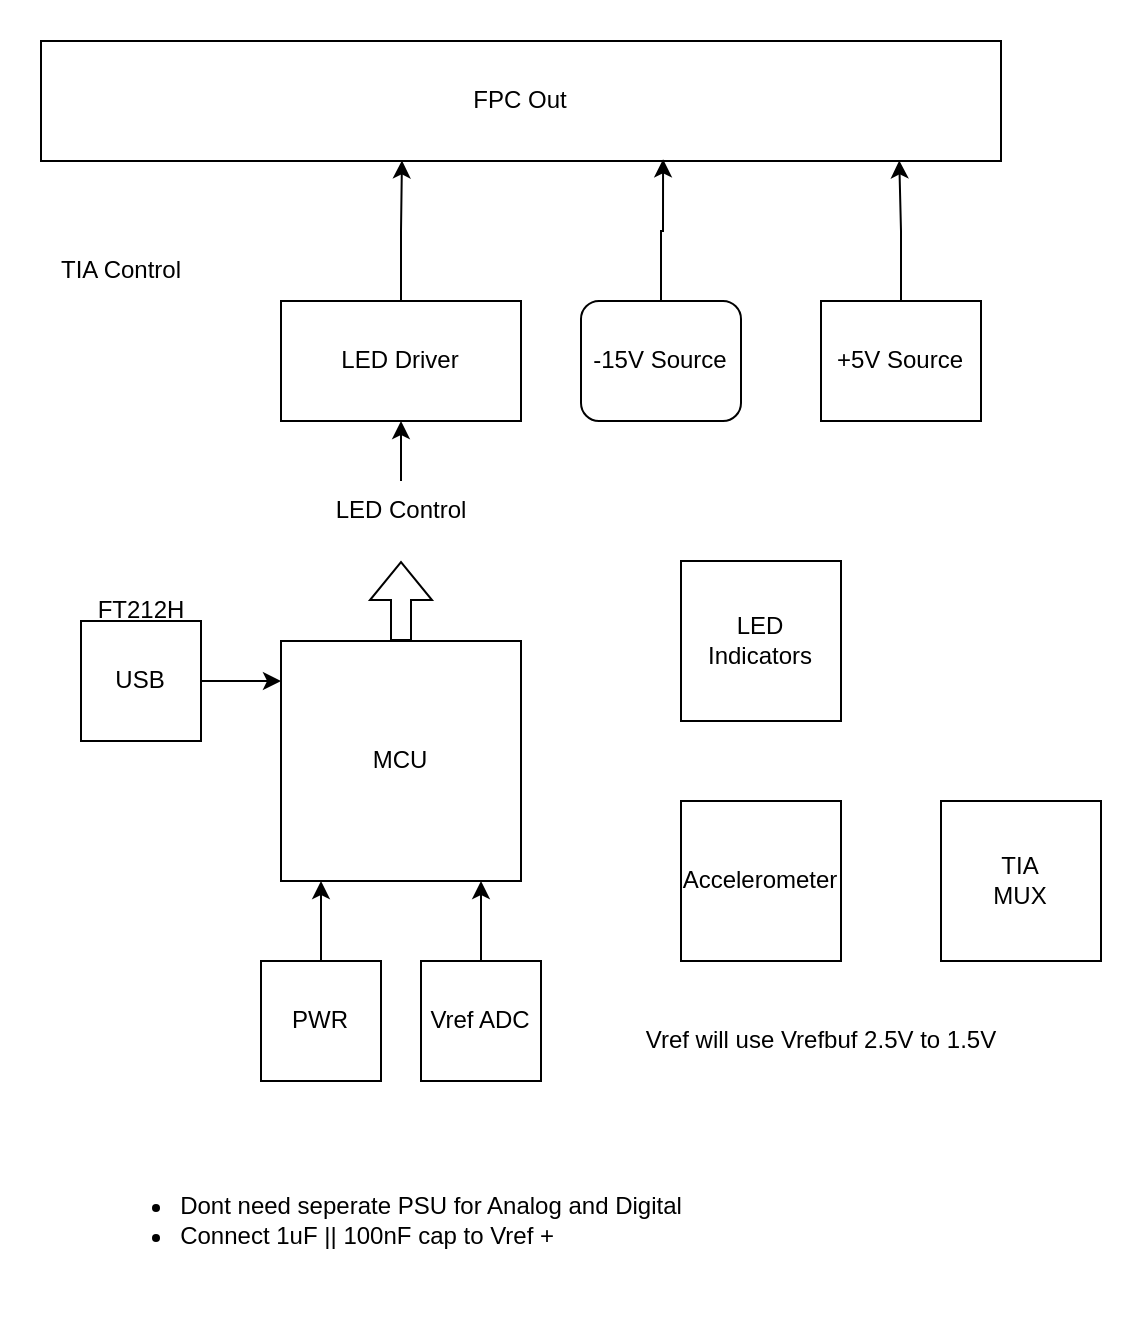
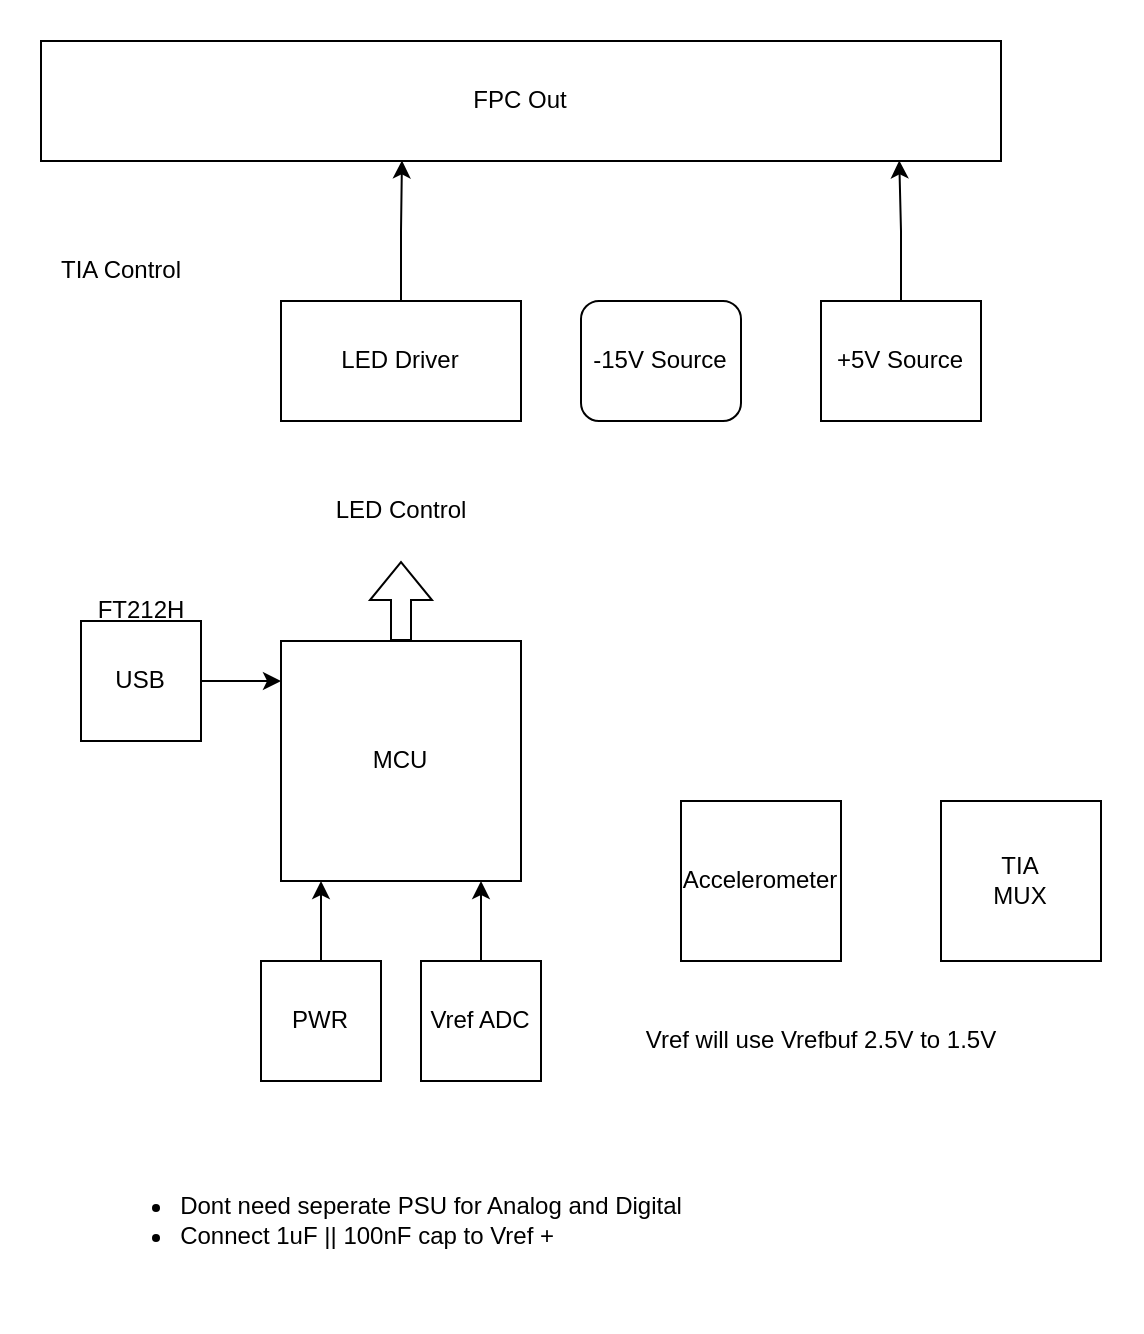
edge "-15V Source" -> "FPC Out": removed
edge "LED Control" -> "LED Driver": removed
node "LED Indicators": removed
